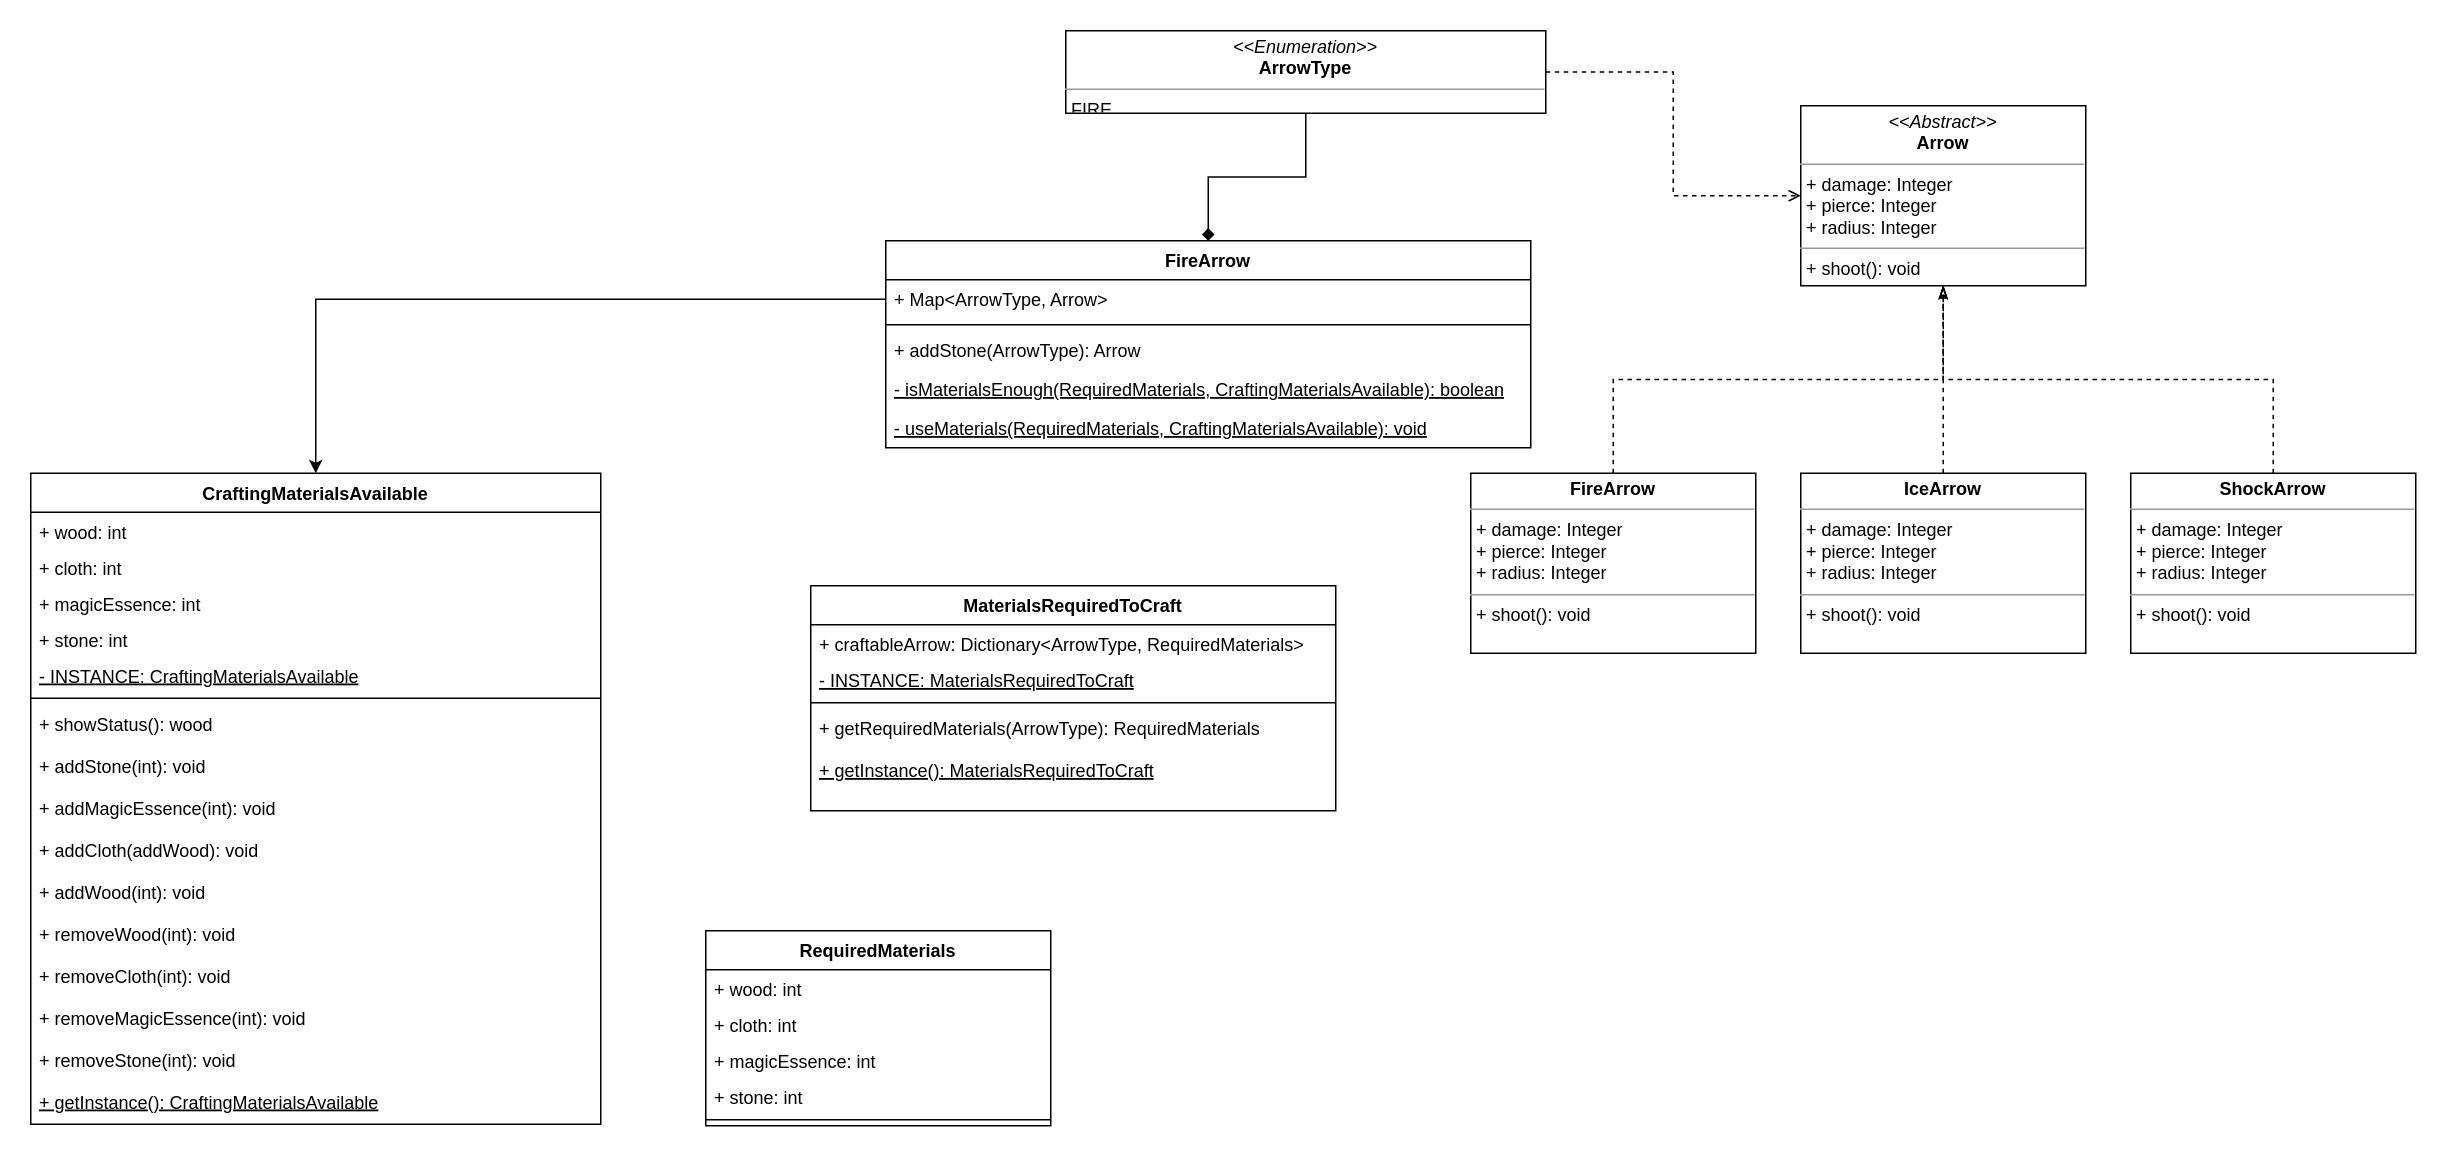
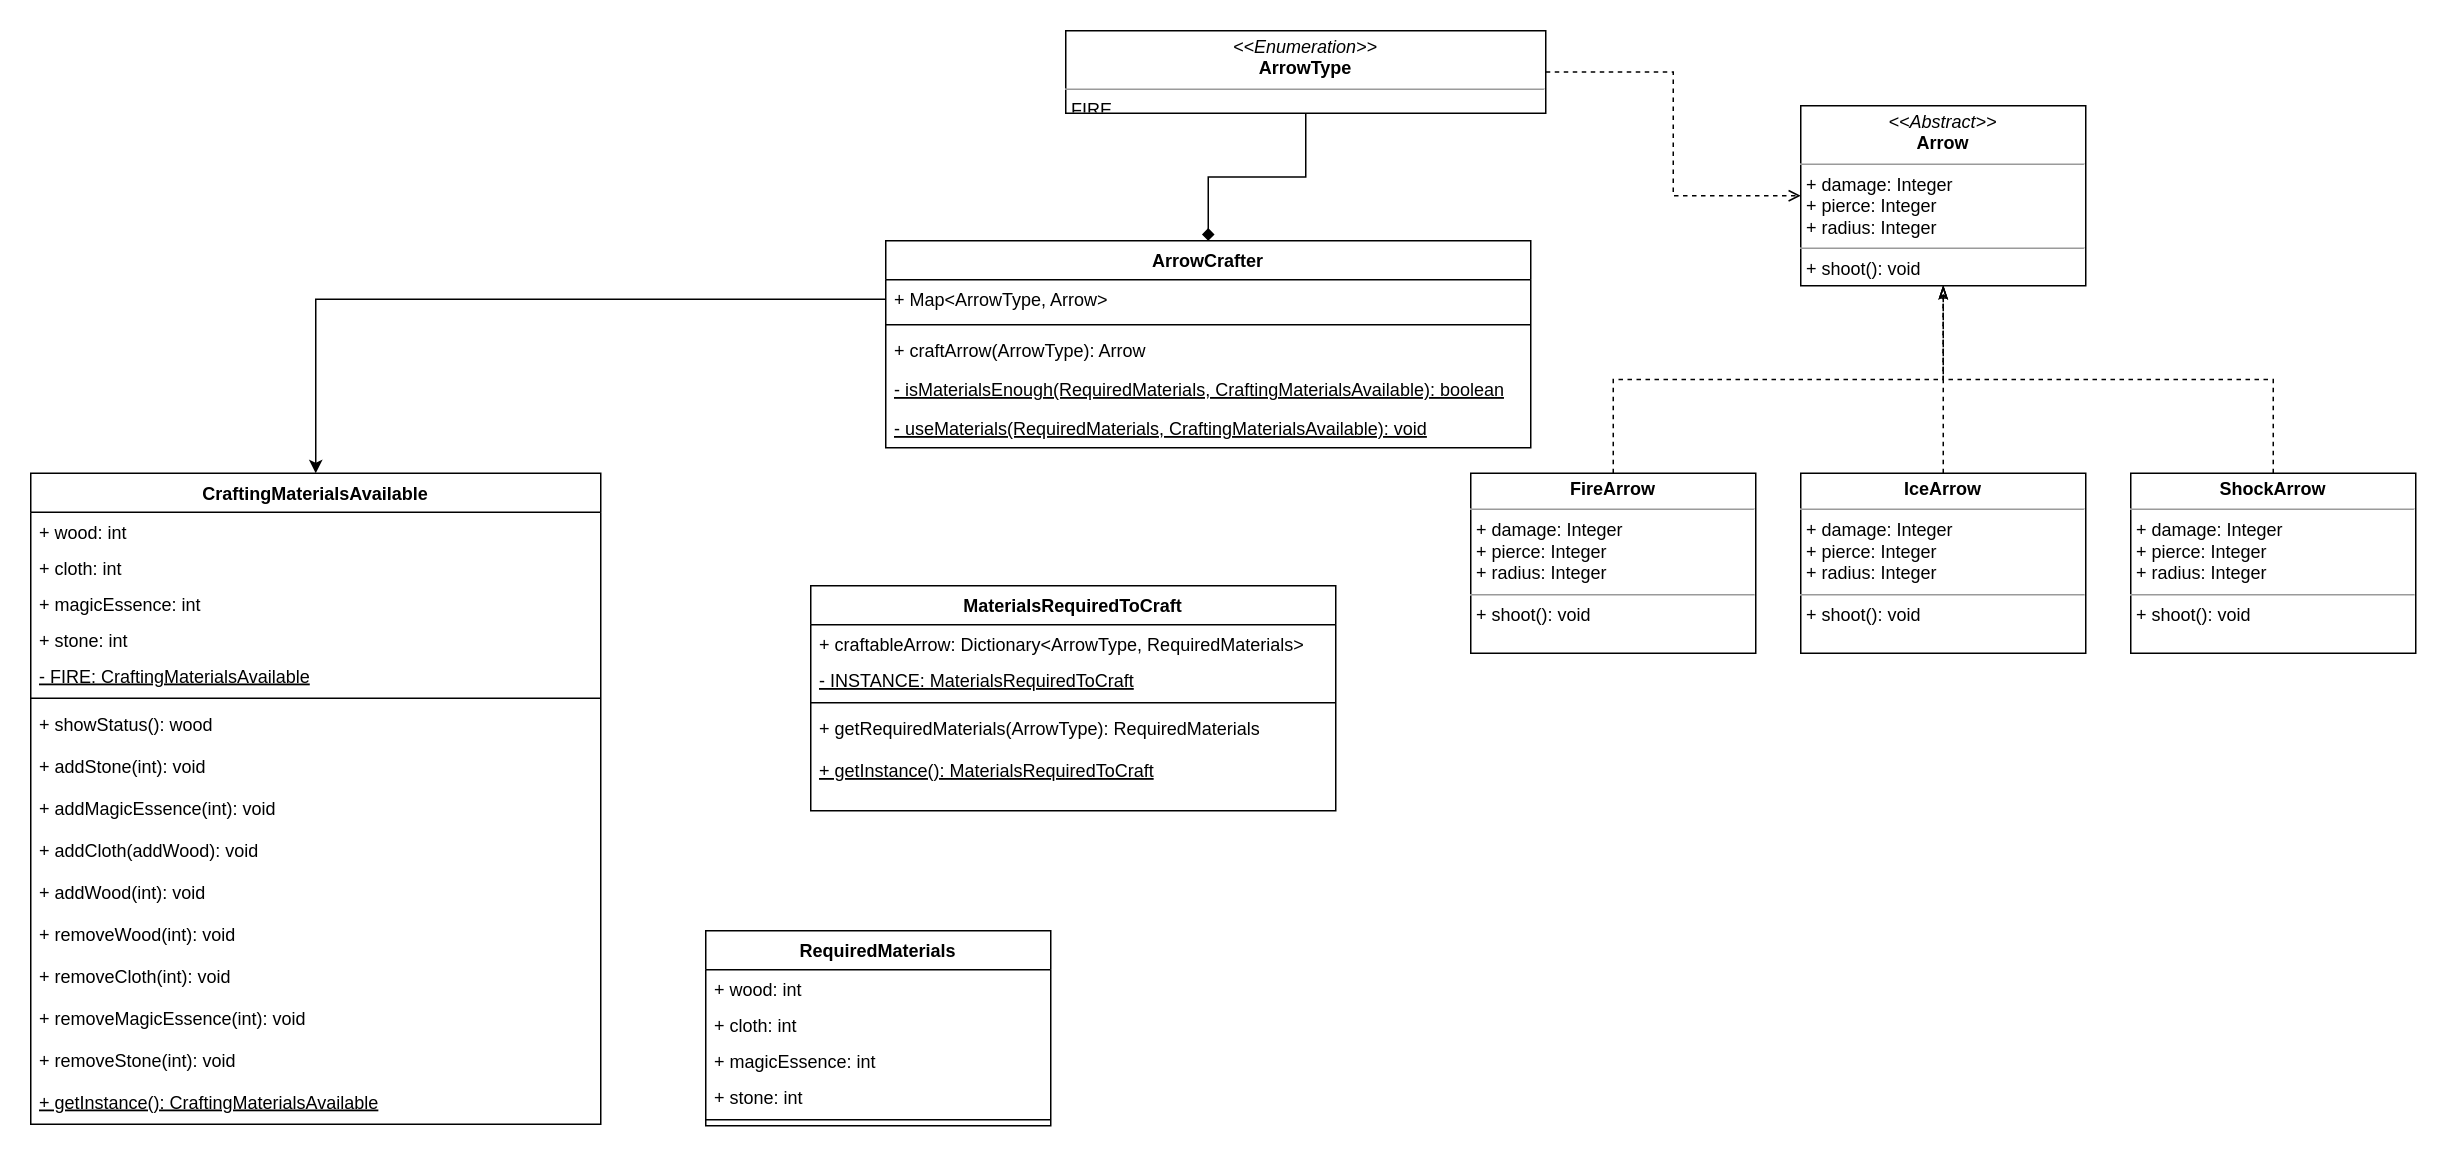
node "FireArrow": label "FireArrow" -> "ArrowCrafter"
node "+ addStone(ArrowType): Arrow": label "+ addStone(ArrowType): Arrow" -> "+ craftArrow(ArrowType): Arrow"
node "- INSTANCE: CraftingMaterialsAvailable": label "- INSTANCE: CraftingMaterialsAvailable" -> "- FIRE: CraftingMaterialsAvailable"
